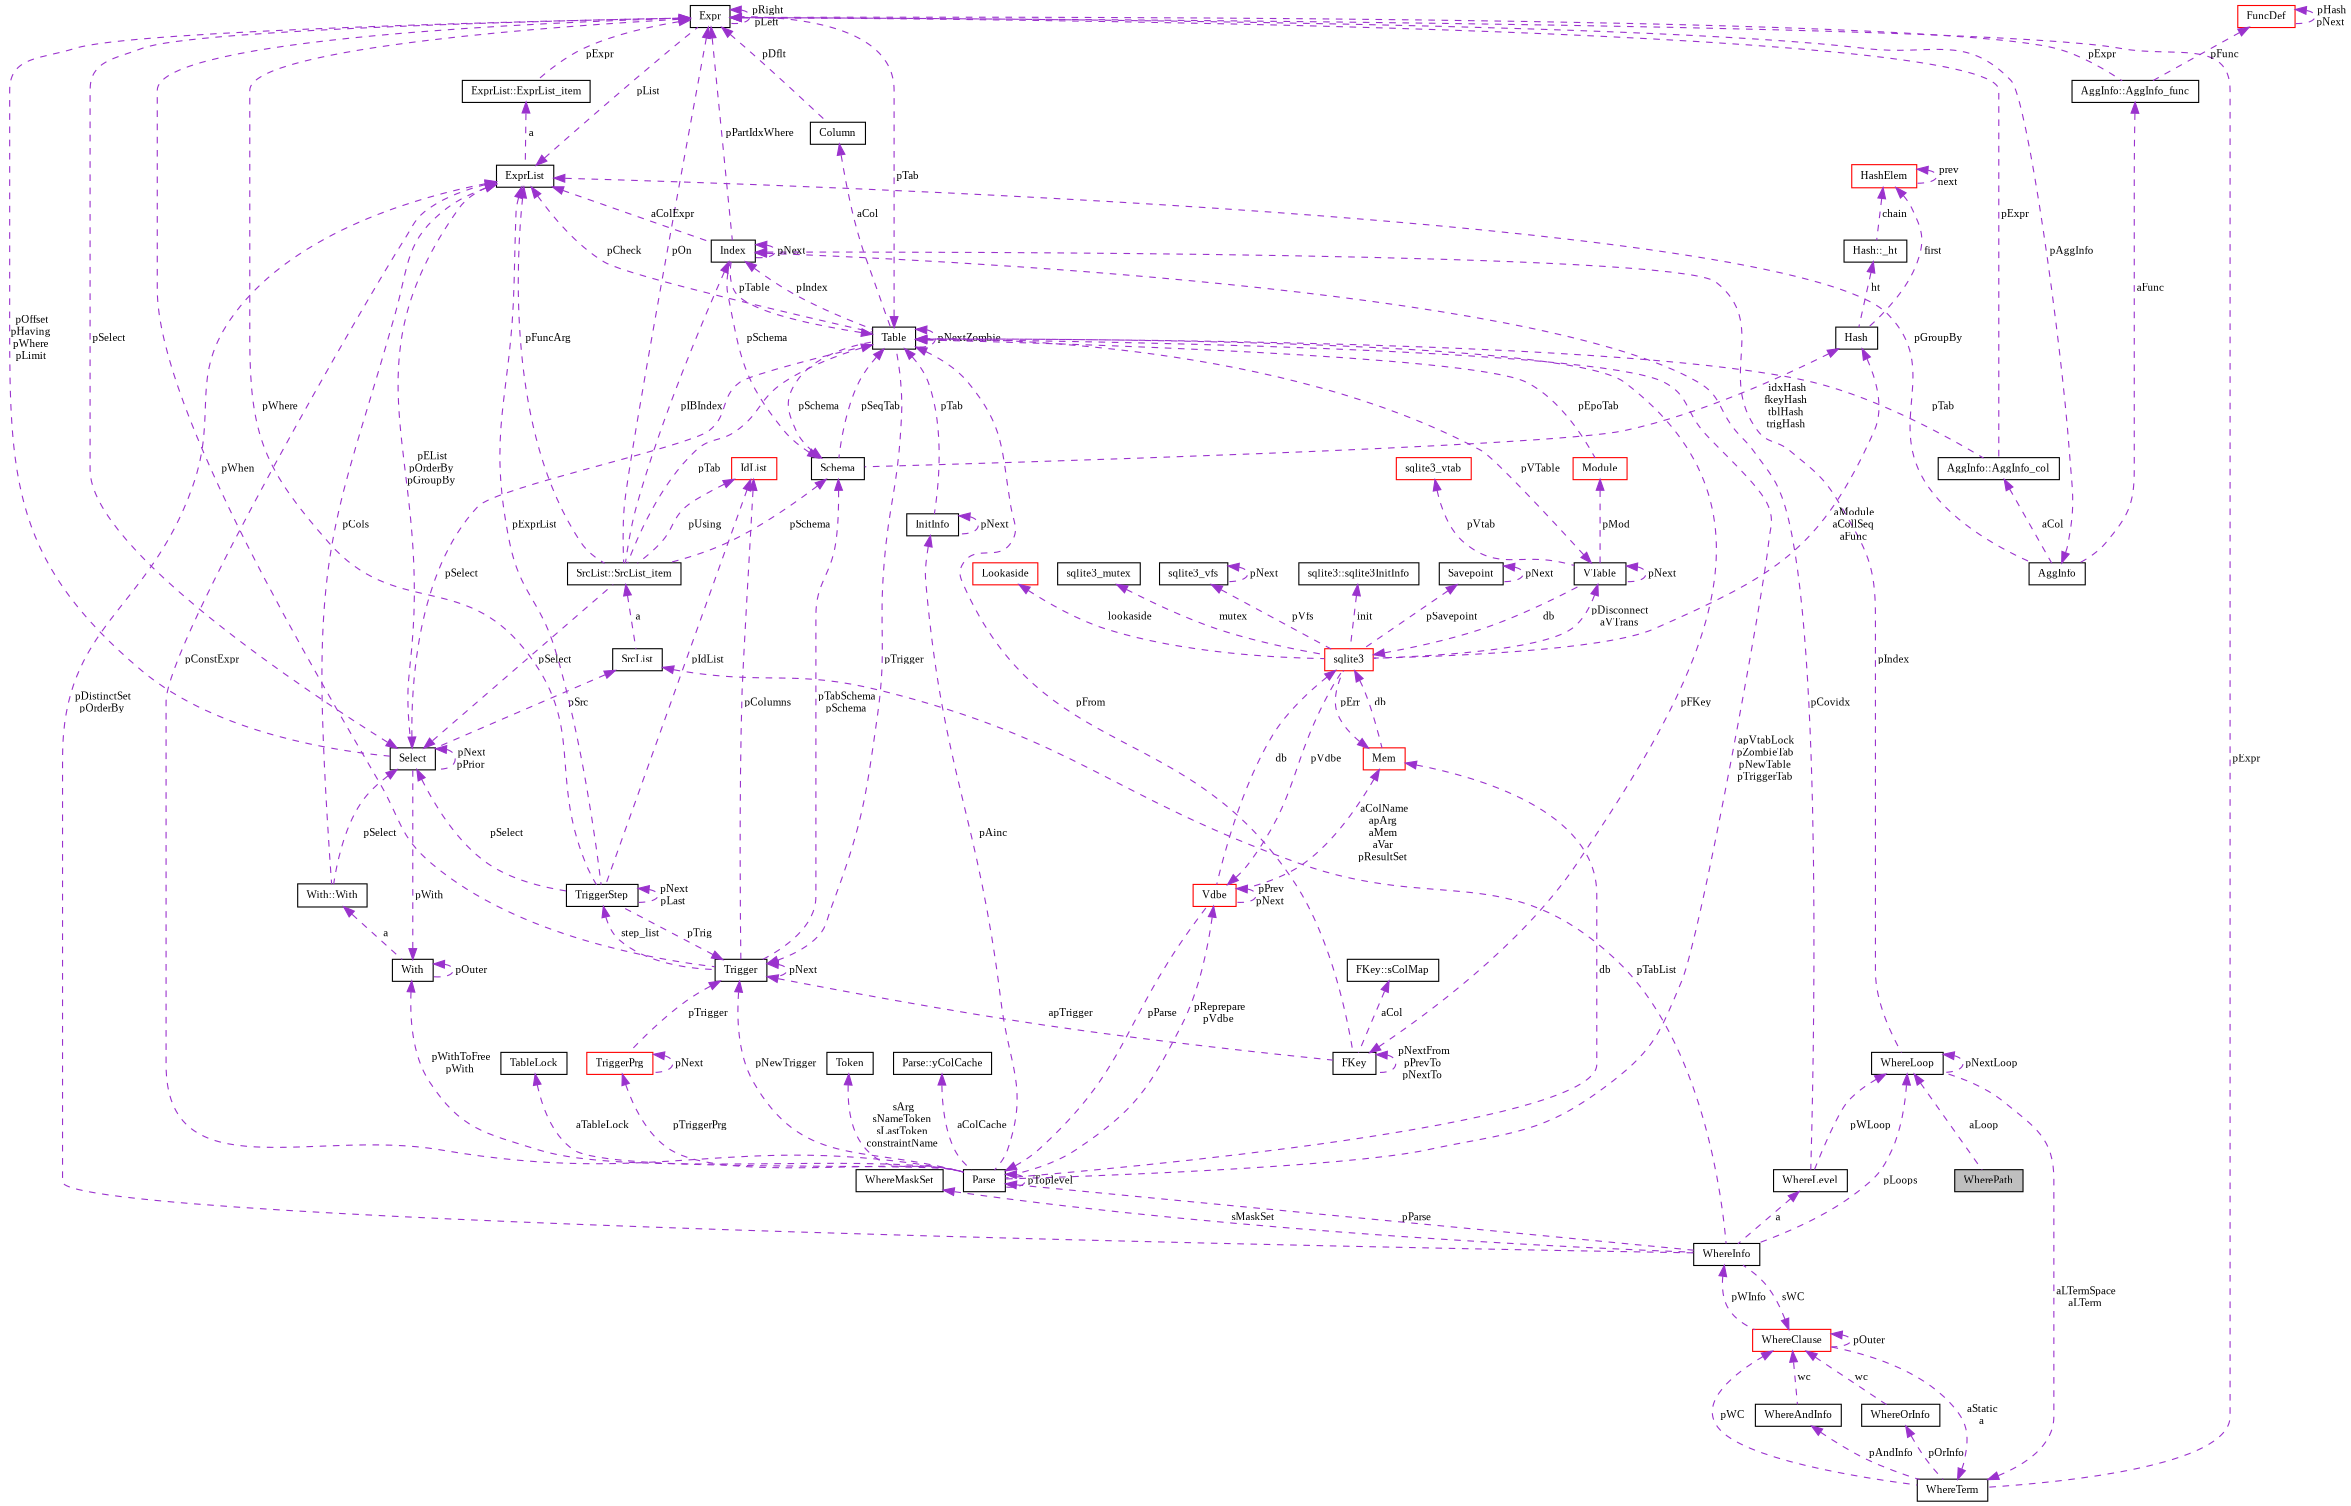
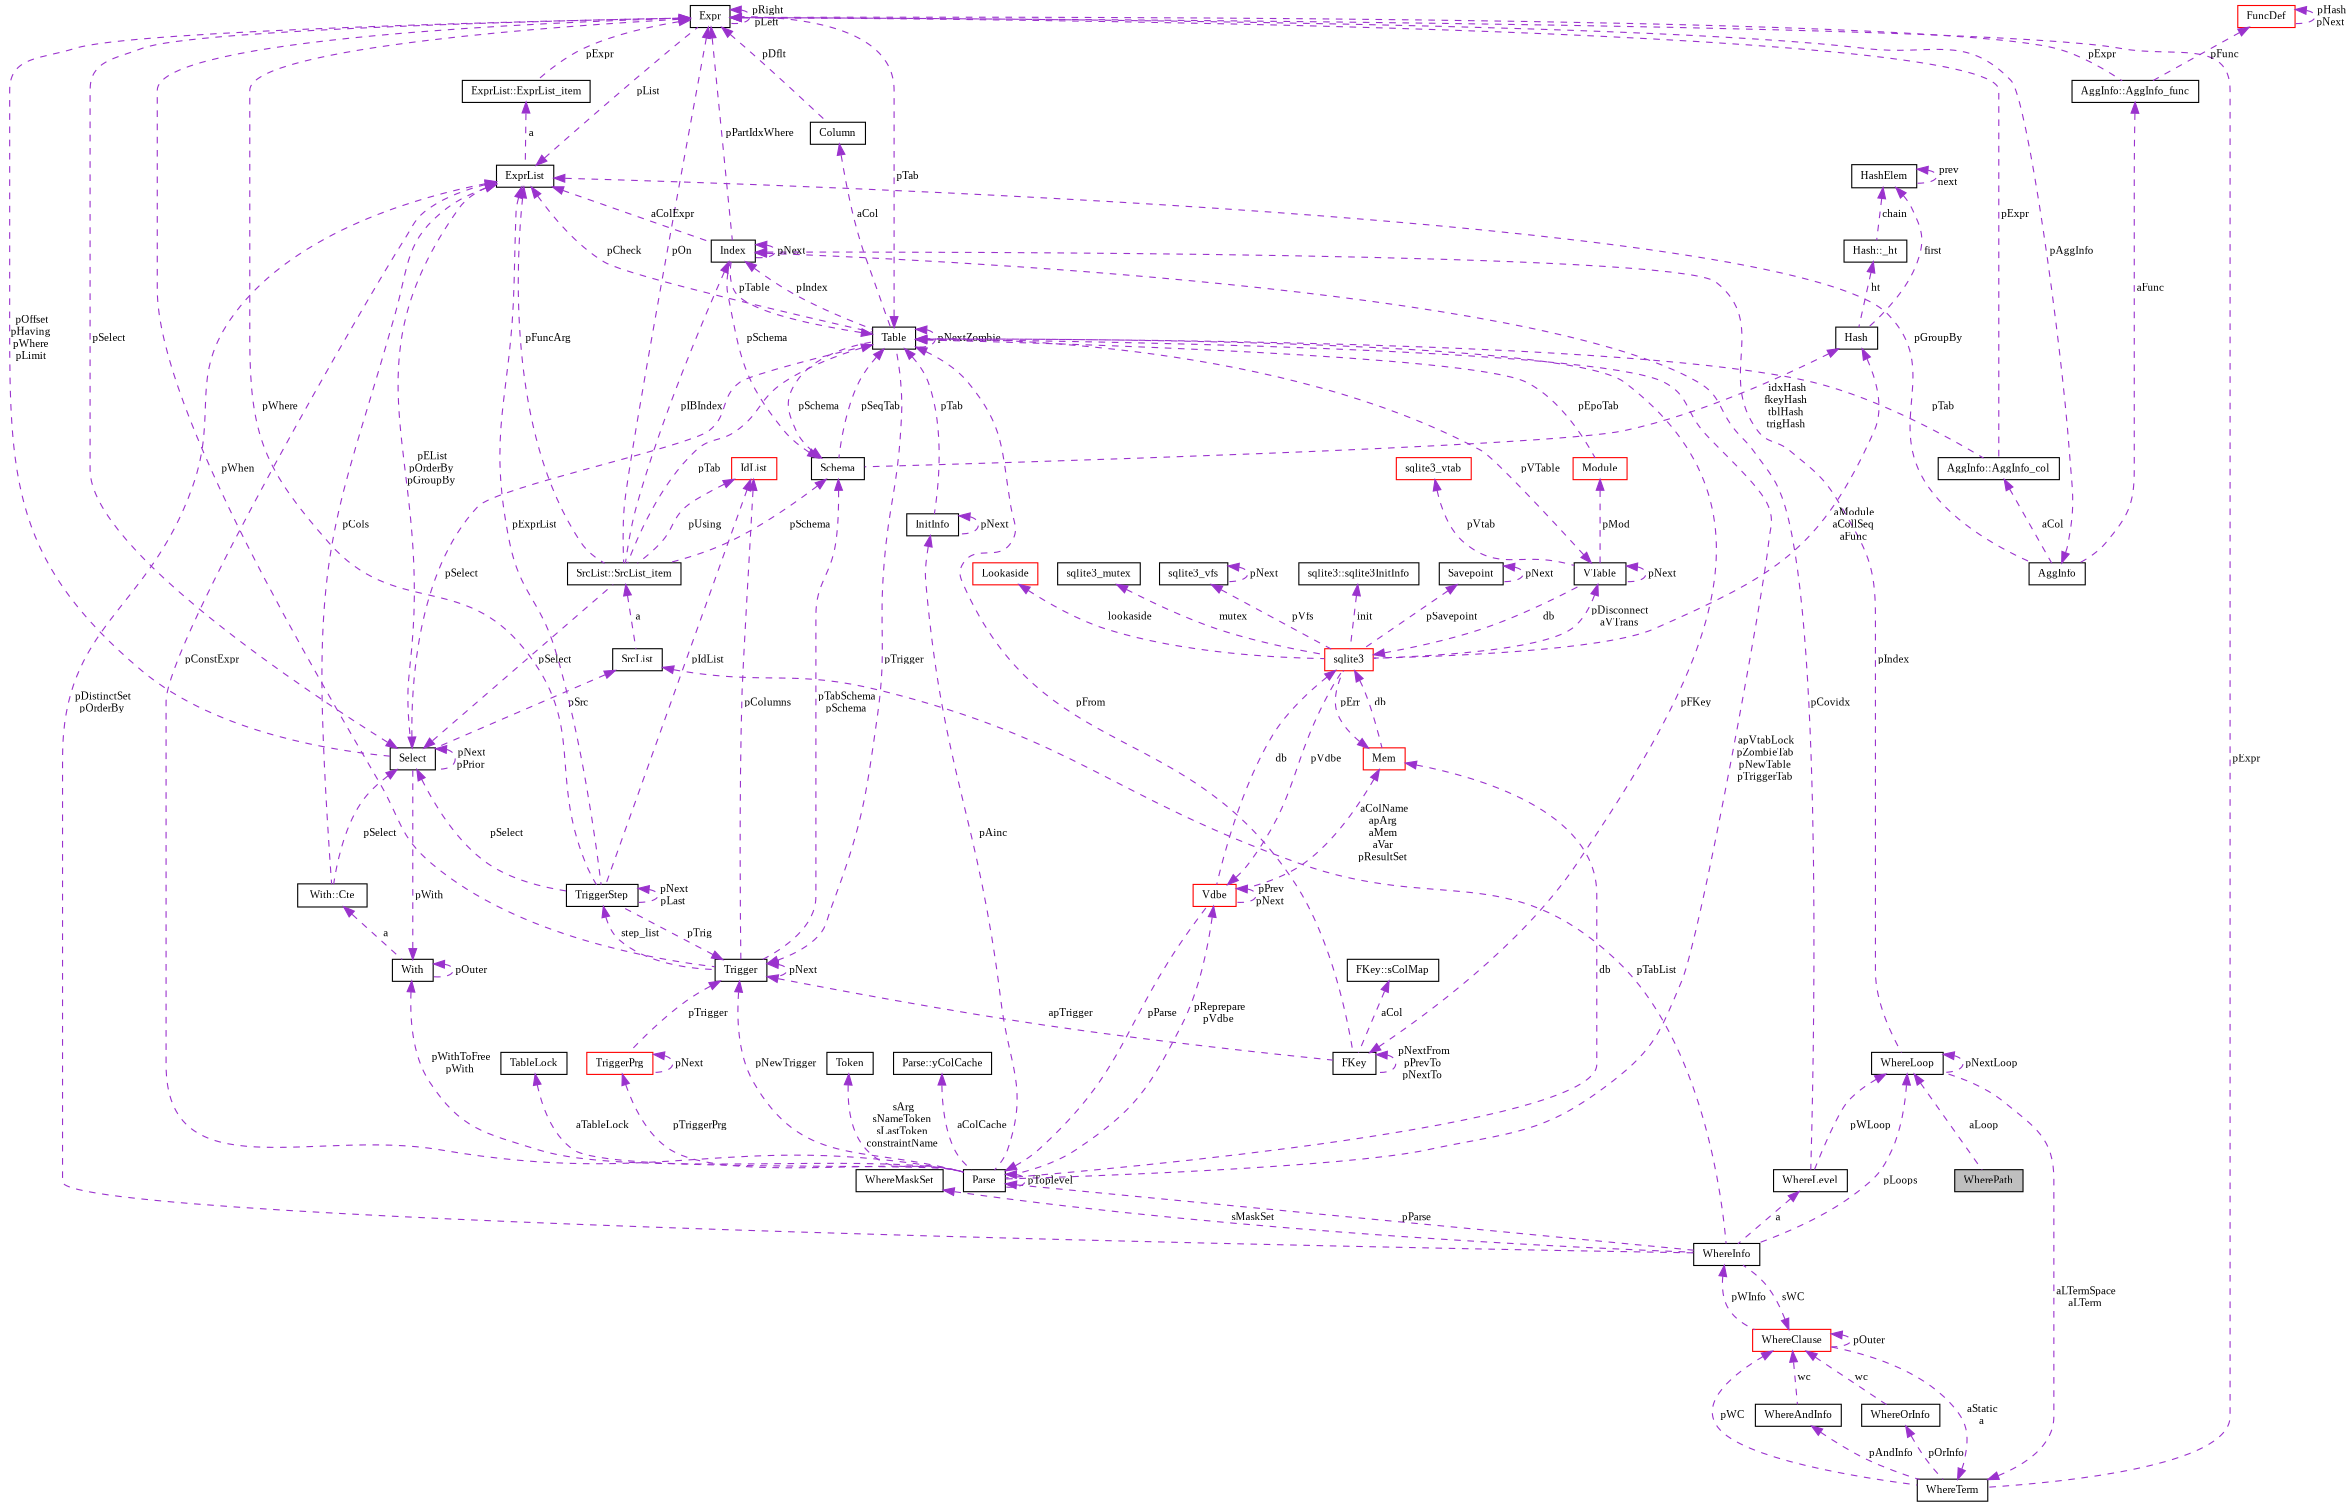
node "HashElem": color red -> black
node "With::With": label "With::With" -> "With::Cte"
